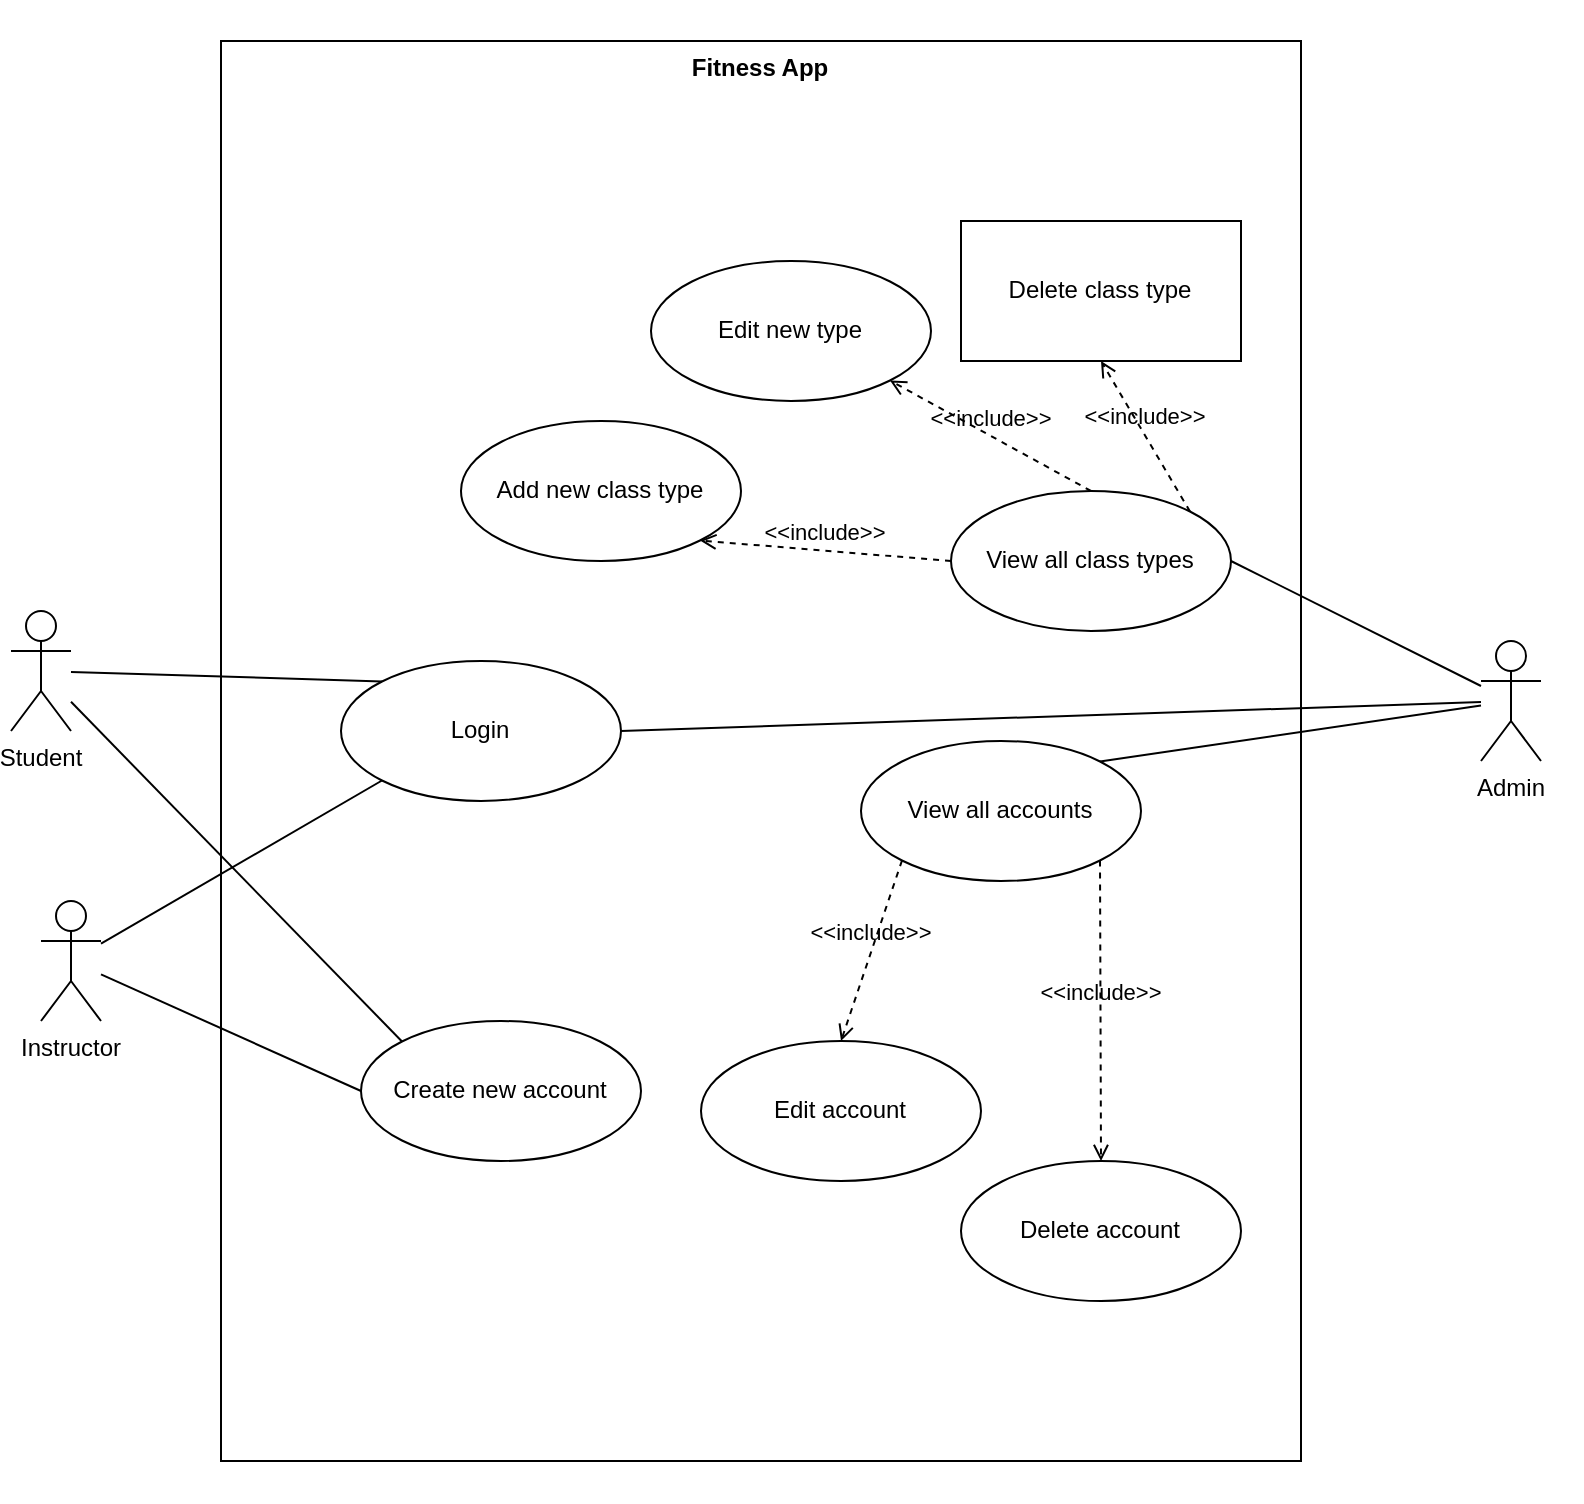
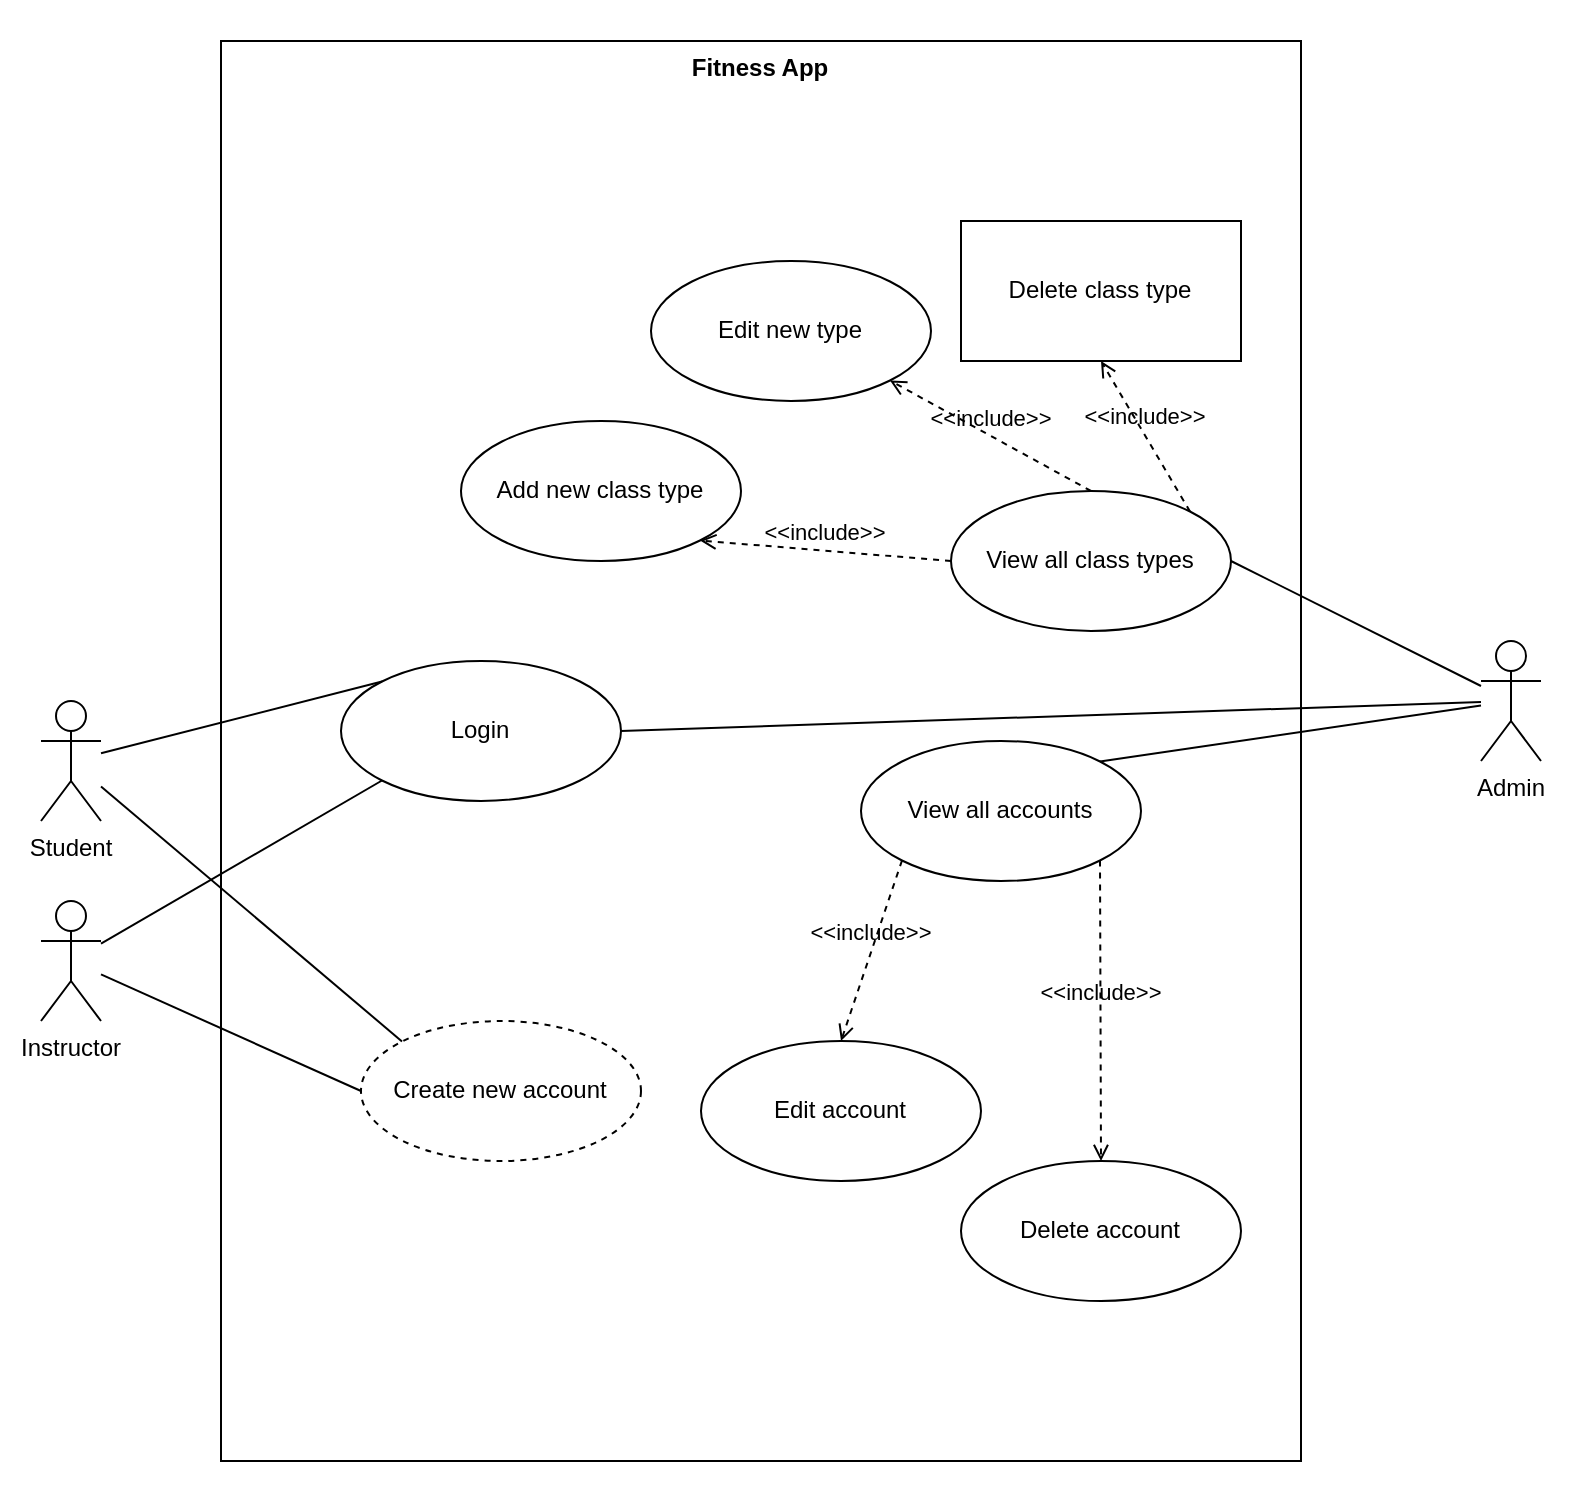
node "Student": moved (41, 671) -> (71, 761)
node "Create new account": style solid -> dashed
